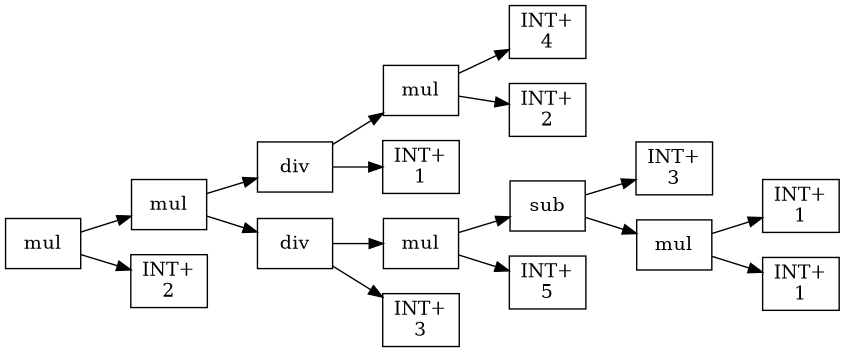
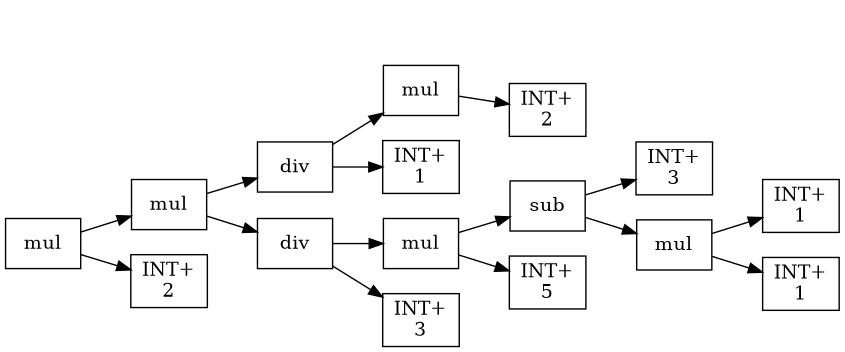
node "INT+ 4": removed
